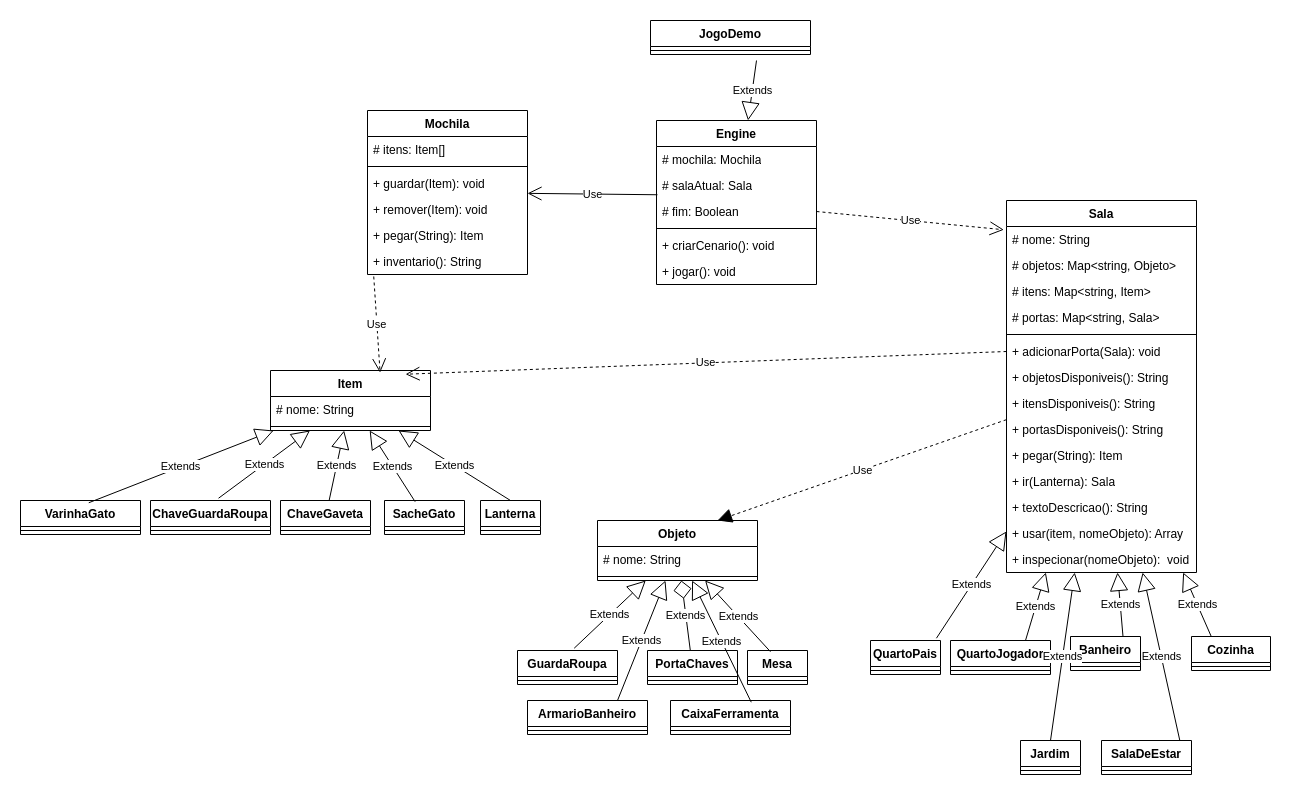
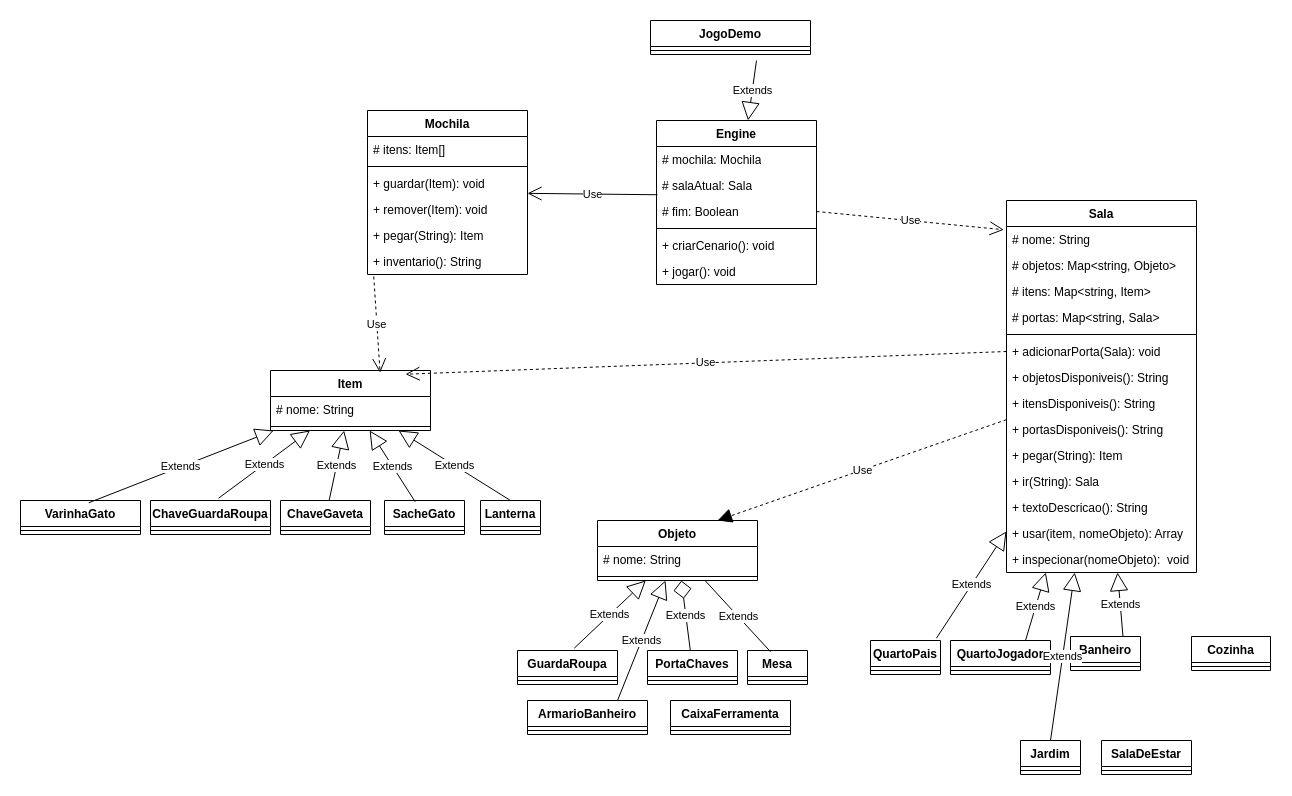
node "+ ir(Lanterna): Sala": label "+ ir(Lanterna): Sala" -> "+ ir(String): Sala"
edge "Mesa" -> "Objeto": arrowhead block -> none
edge "Cozinha" -> "Sala": removed, label "Extends"
edge "CaixaFerramenta" -> "Objeto": removed, label "Extends"
edge "SalaDeEstar" -> "Sala": removed, label "Extends"
